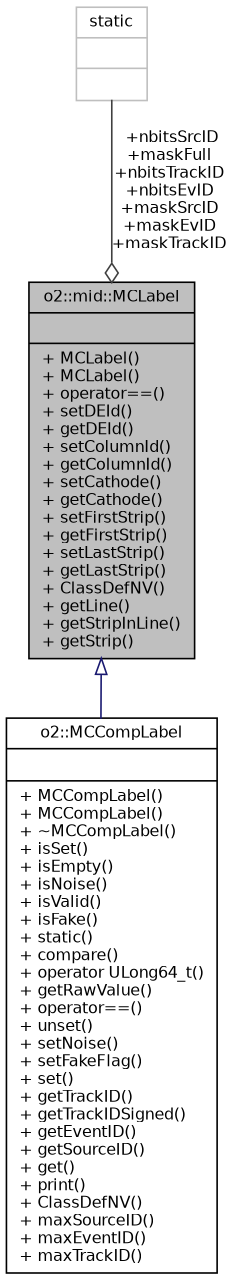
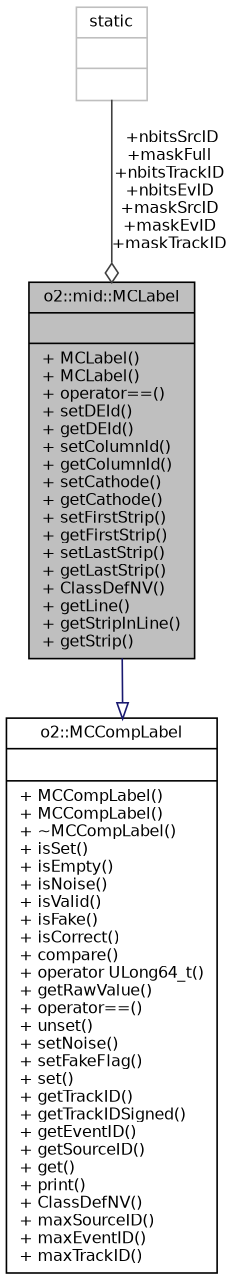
edge "o2::MCCompLabel" -> "o2::mid::MCLabel": reversed
node "o2::MCCompLabel": text "+ static()" -> "+ isCorrect()"
